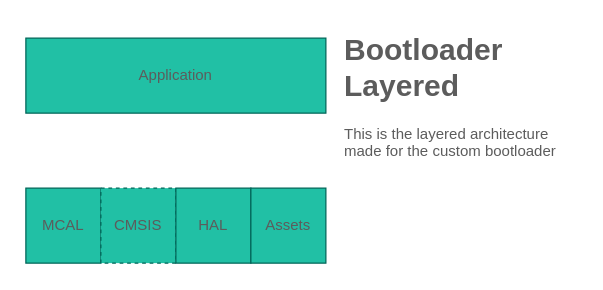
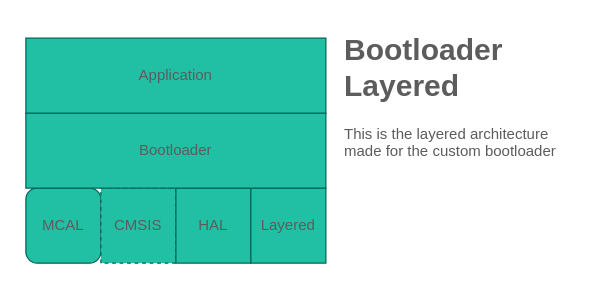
node "Bootloader": added
node "MCAL": shape rectangle -> rounded rectangle
node "Assets": label "Assets" -> "Layered"
